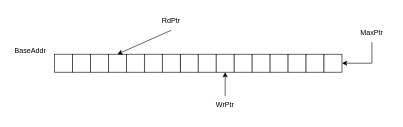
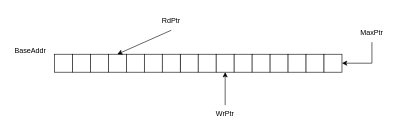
node "WrPtr": moved (225, 105) -> (225, 114)
